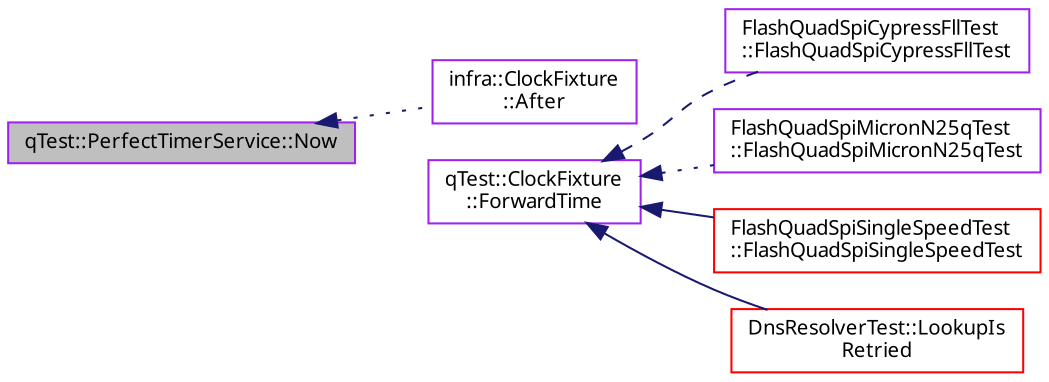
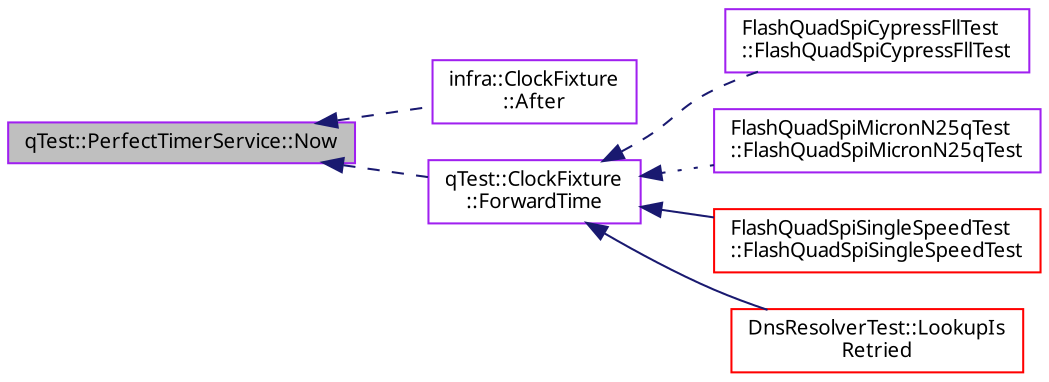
edge "infra::ClockFixture ::After" -> "qTest::PerfectTimerService::Now": style dotted -> dashed
edge "qTest::ClockFixture ::ForwardTime" -> "qTest::PerfectTimerService::Now": added
